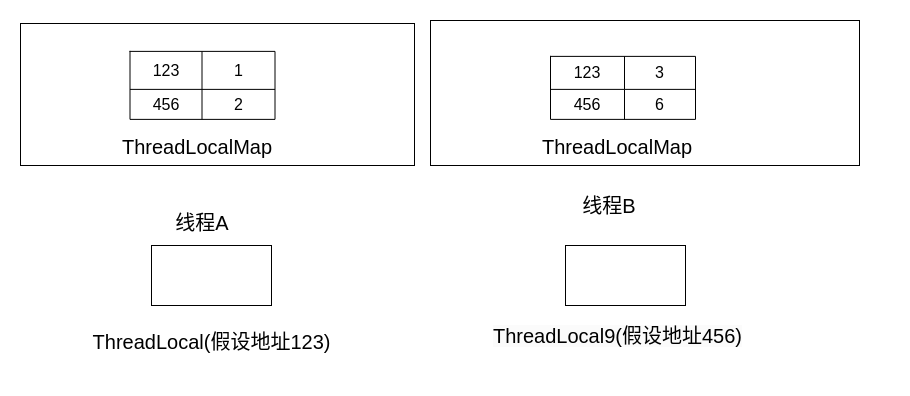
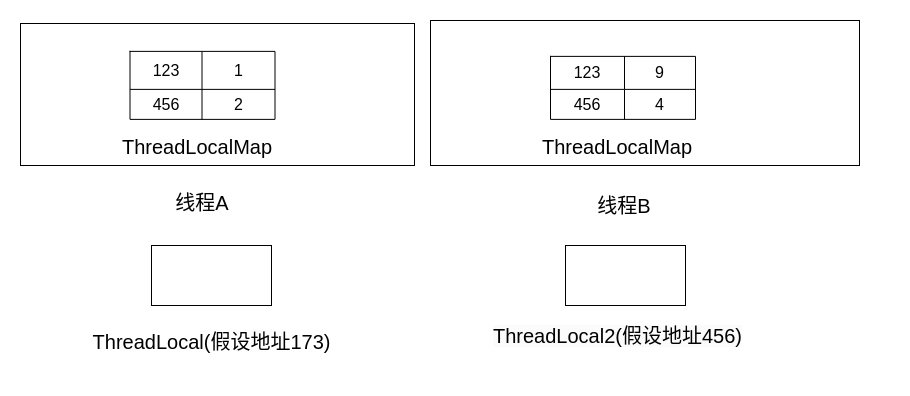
node "3": label "3" -> "9"
node "6": label "6" -> "4"
node "线程B": moved (610, 206) -> (625, 206)
node "线程A": moved (203, 223) -> (203, 203)
node "ThreadLocal9(假设地址456)": label "ThreadLocal9(假设地址456)" -> "ThreadLocal2(假设地址456)"
node "ThreadLocal(假设地址123)": label "ThreadLocal(假设地址123)" -> "ThreadLocal(假设地址173)"
